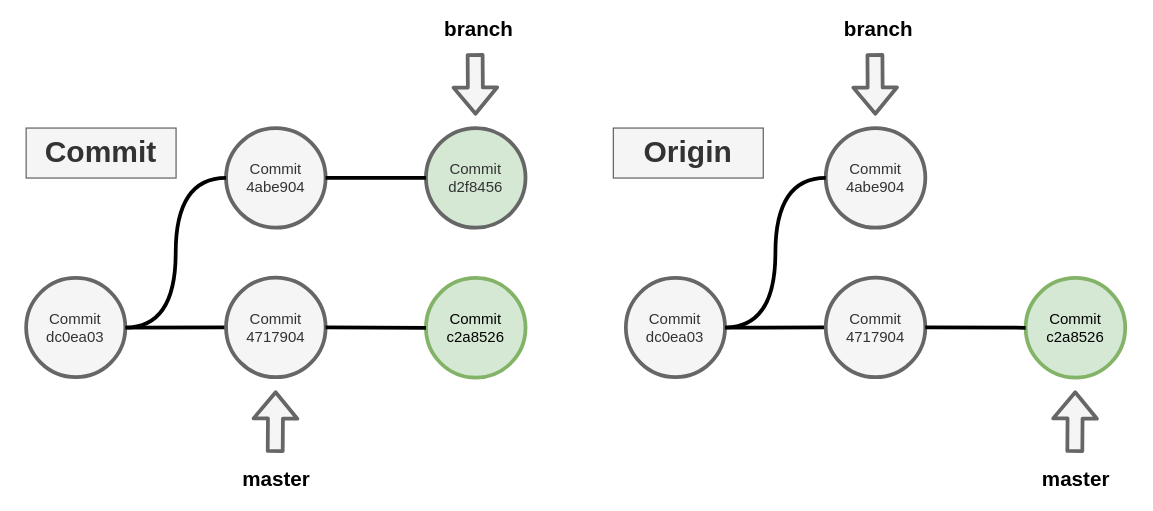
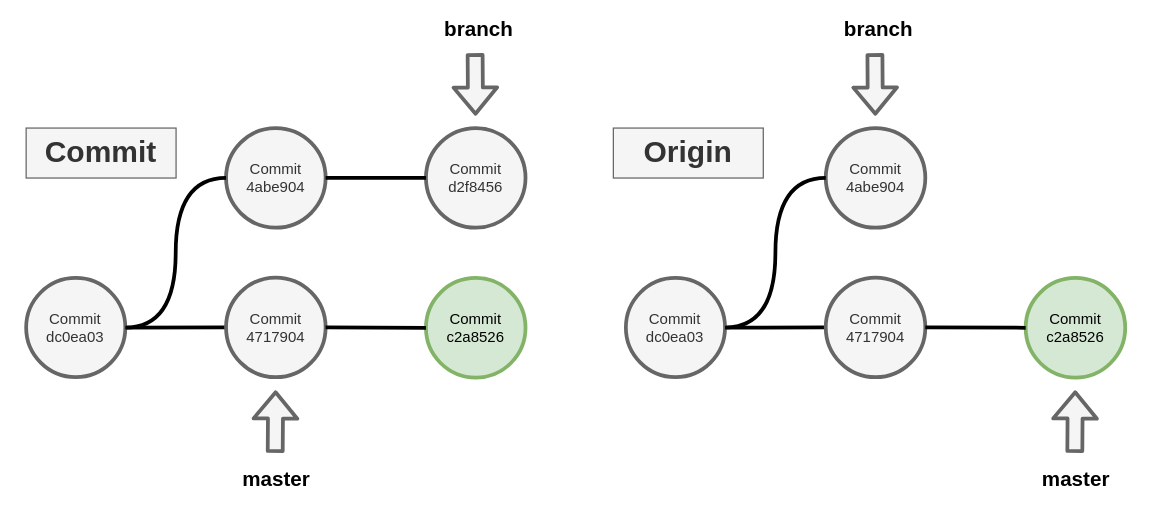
node "Commit d2f8456": fillcolor #d5e8d4 -> #f5f5f5
